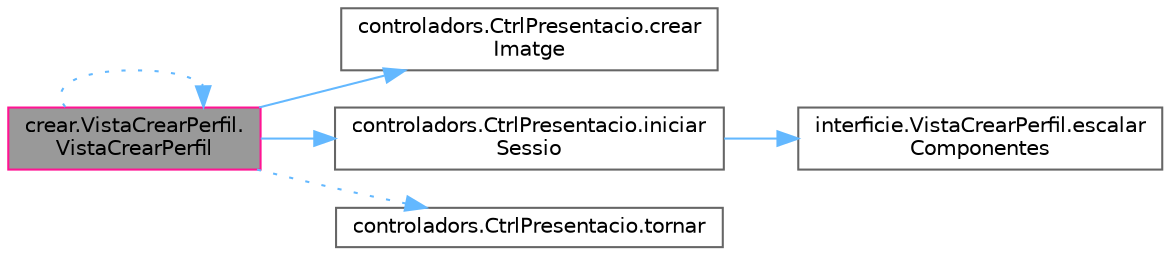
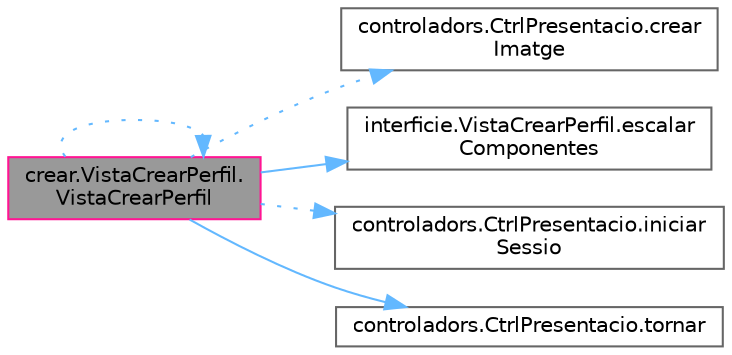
edge "crear.VistaCrearPerfil. VistaCrearPerfil" -> "controladors.CtrlPresentacio.crear Imatge": style solid -> dotted
edge "crear.VistaCrearPerfil. VistaCrearPerfil" -> "controladors.CtrlPresentacio.iniciar Sessio": style solid -> dotted
edge "controladors.CtrlPresentacio.iniciar Sessio" -> "interficie.VistaCrearPerfil.escalar Componentes": now "crear.VistaCrearPerfil. VistaCrearPerfil" -> "interficie.VistaCrearPerfil.escalar Componentes"
edge "crear.VistaCrearPerfil. VistaCrearPerfil" -> "controladors.CtrlPresentacio.tornar": style dotted -> solid
